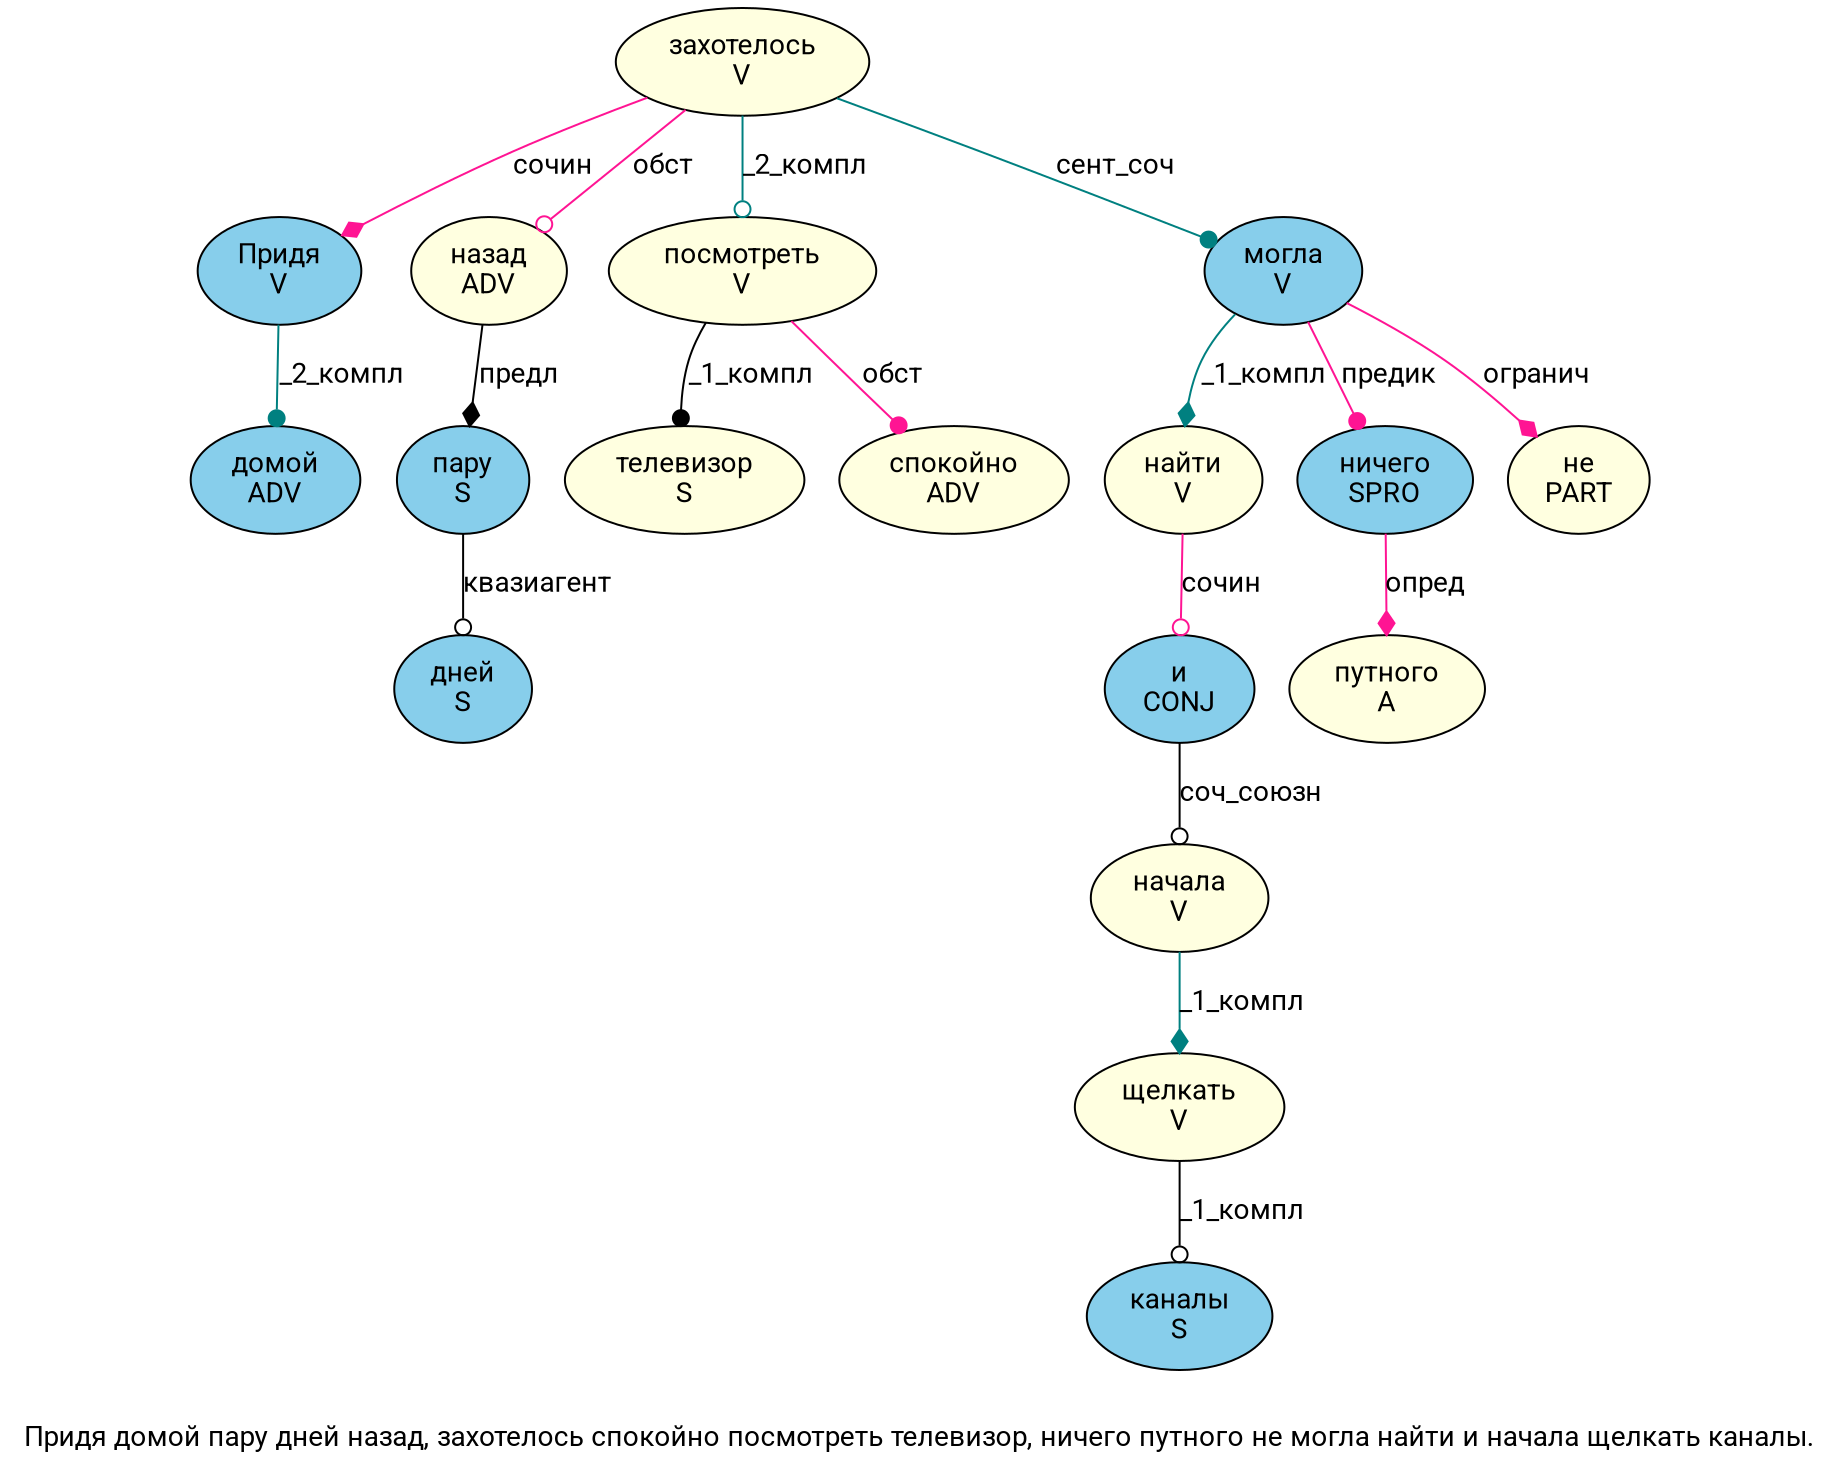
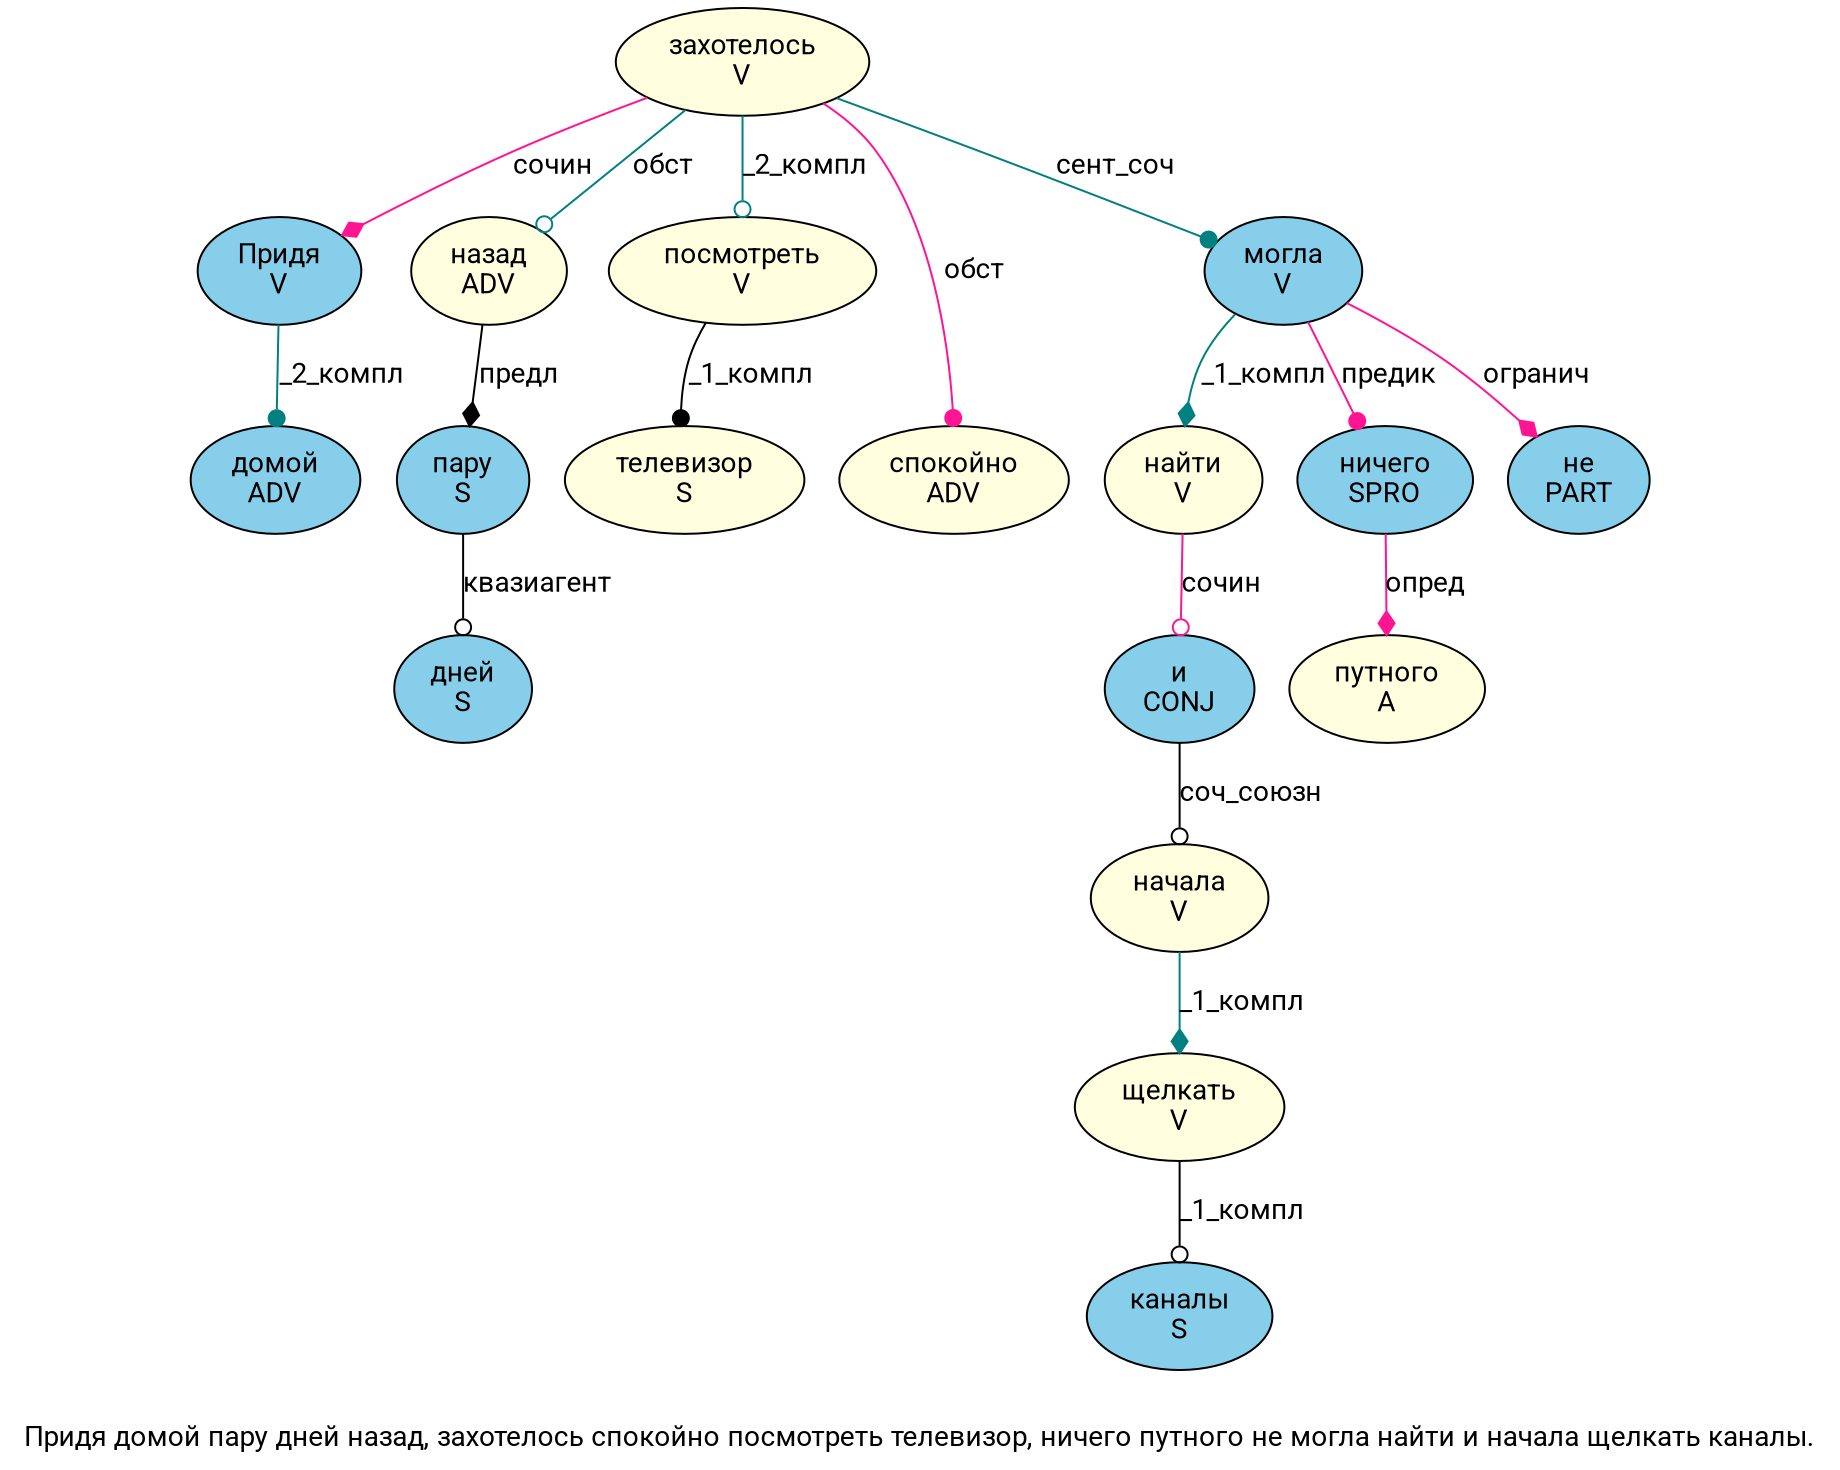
edge "захотелось V" -> "назад ADV": color deeppink -> teal
edge "посмотреть V" -> "спокойно ADV": now "захотелось V" -> "спокойно ADV"
node "не PART": fillcolor lightyellow -> skyblue
